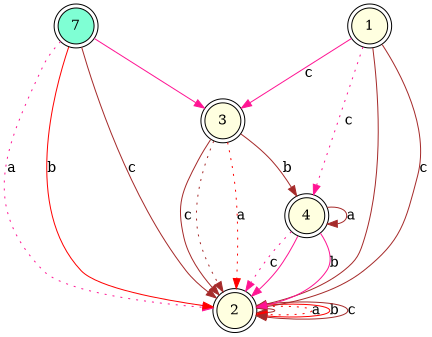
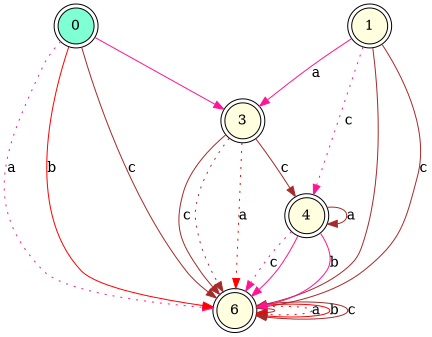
node "7": label "7" -> "0"
edge "1" -> "3": label "c" -> "a"
edge "3" -> "4": label "b" -> "c"
node "2": label "2" -> "6"
